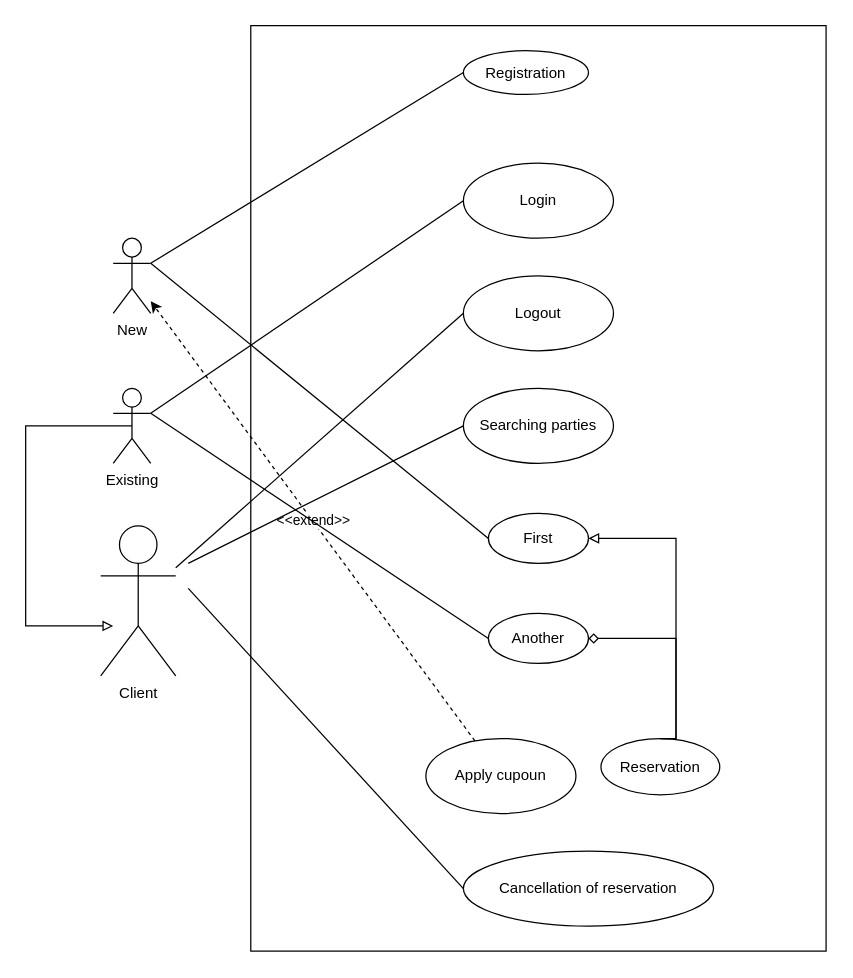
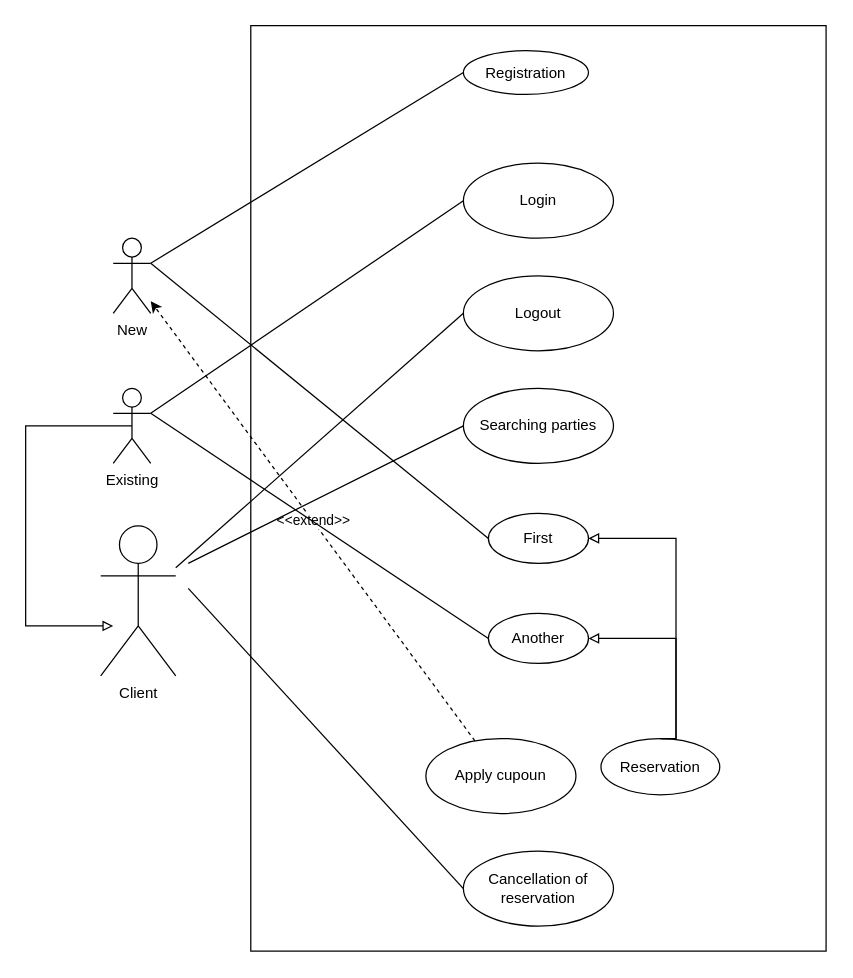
edge "Reservation" -> "Another": arrowhead diamond -> block
node "Cancellation of reservation": size 250x75 -> 150x75
